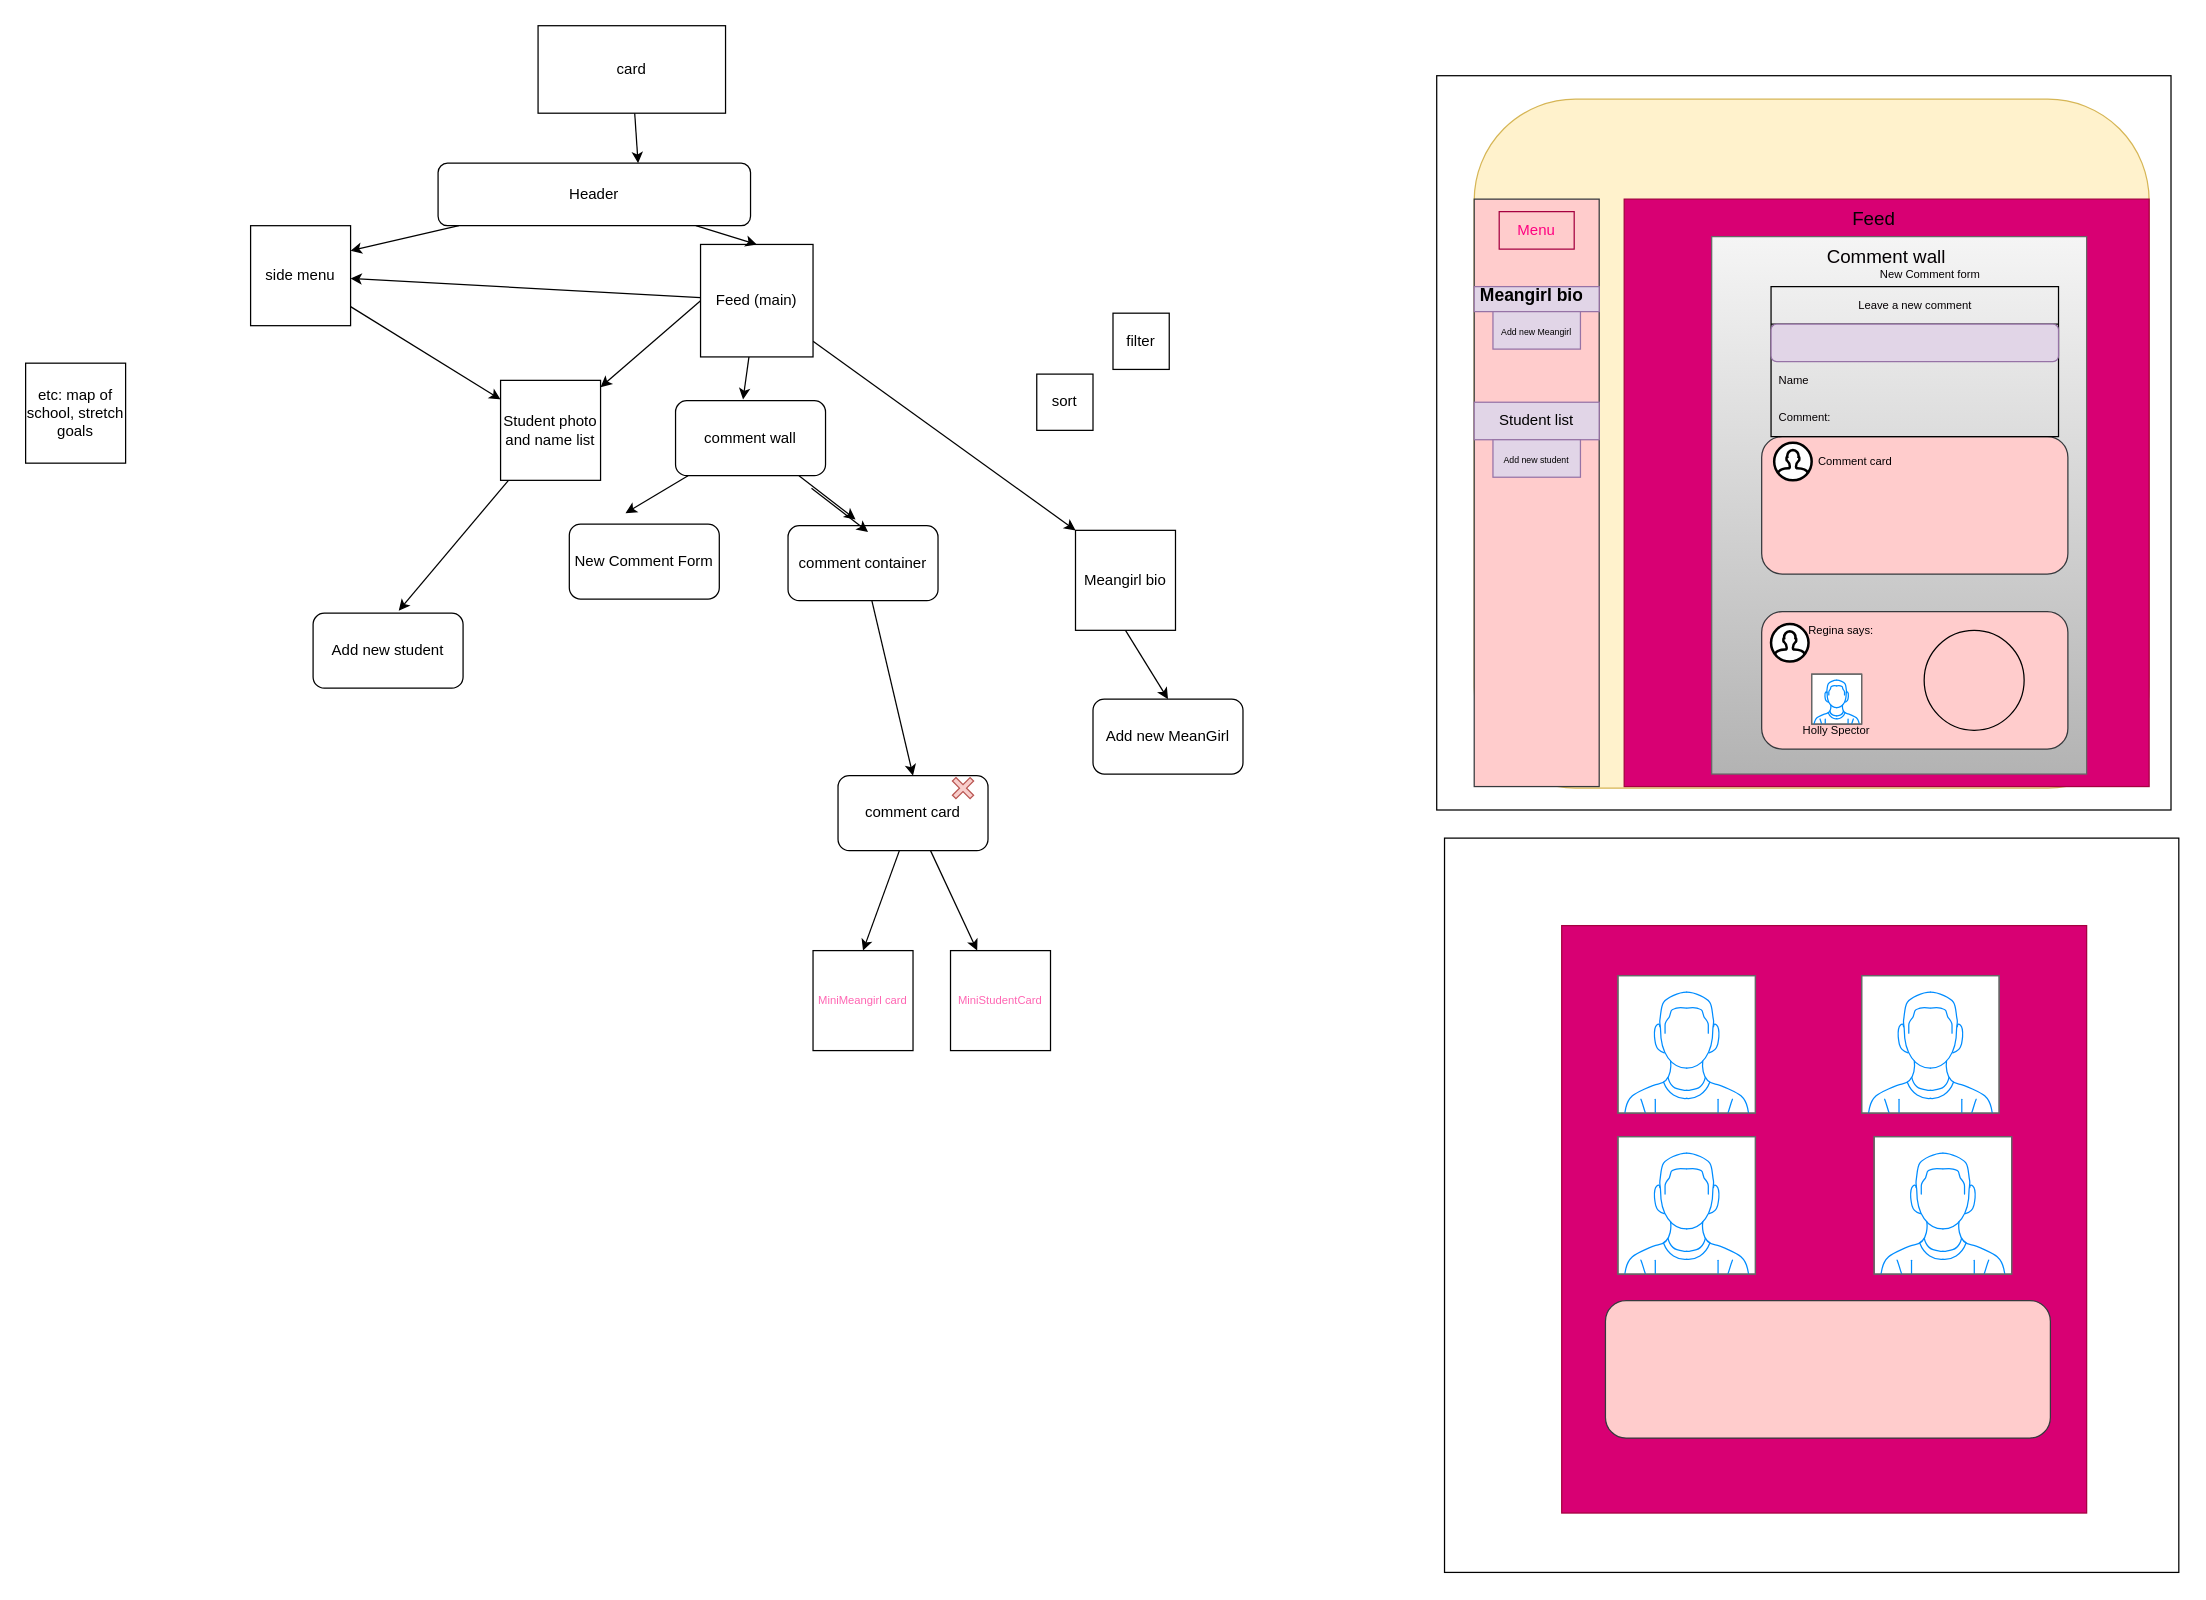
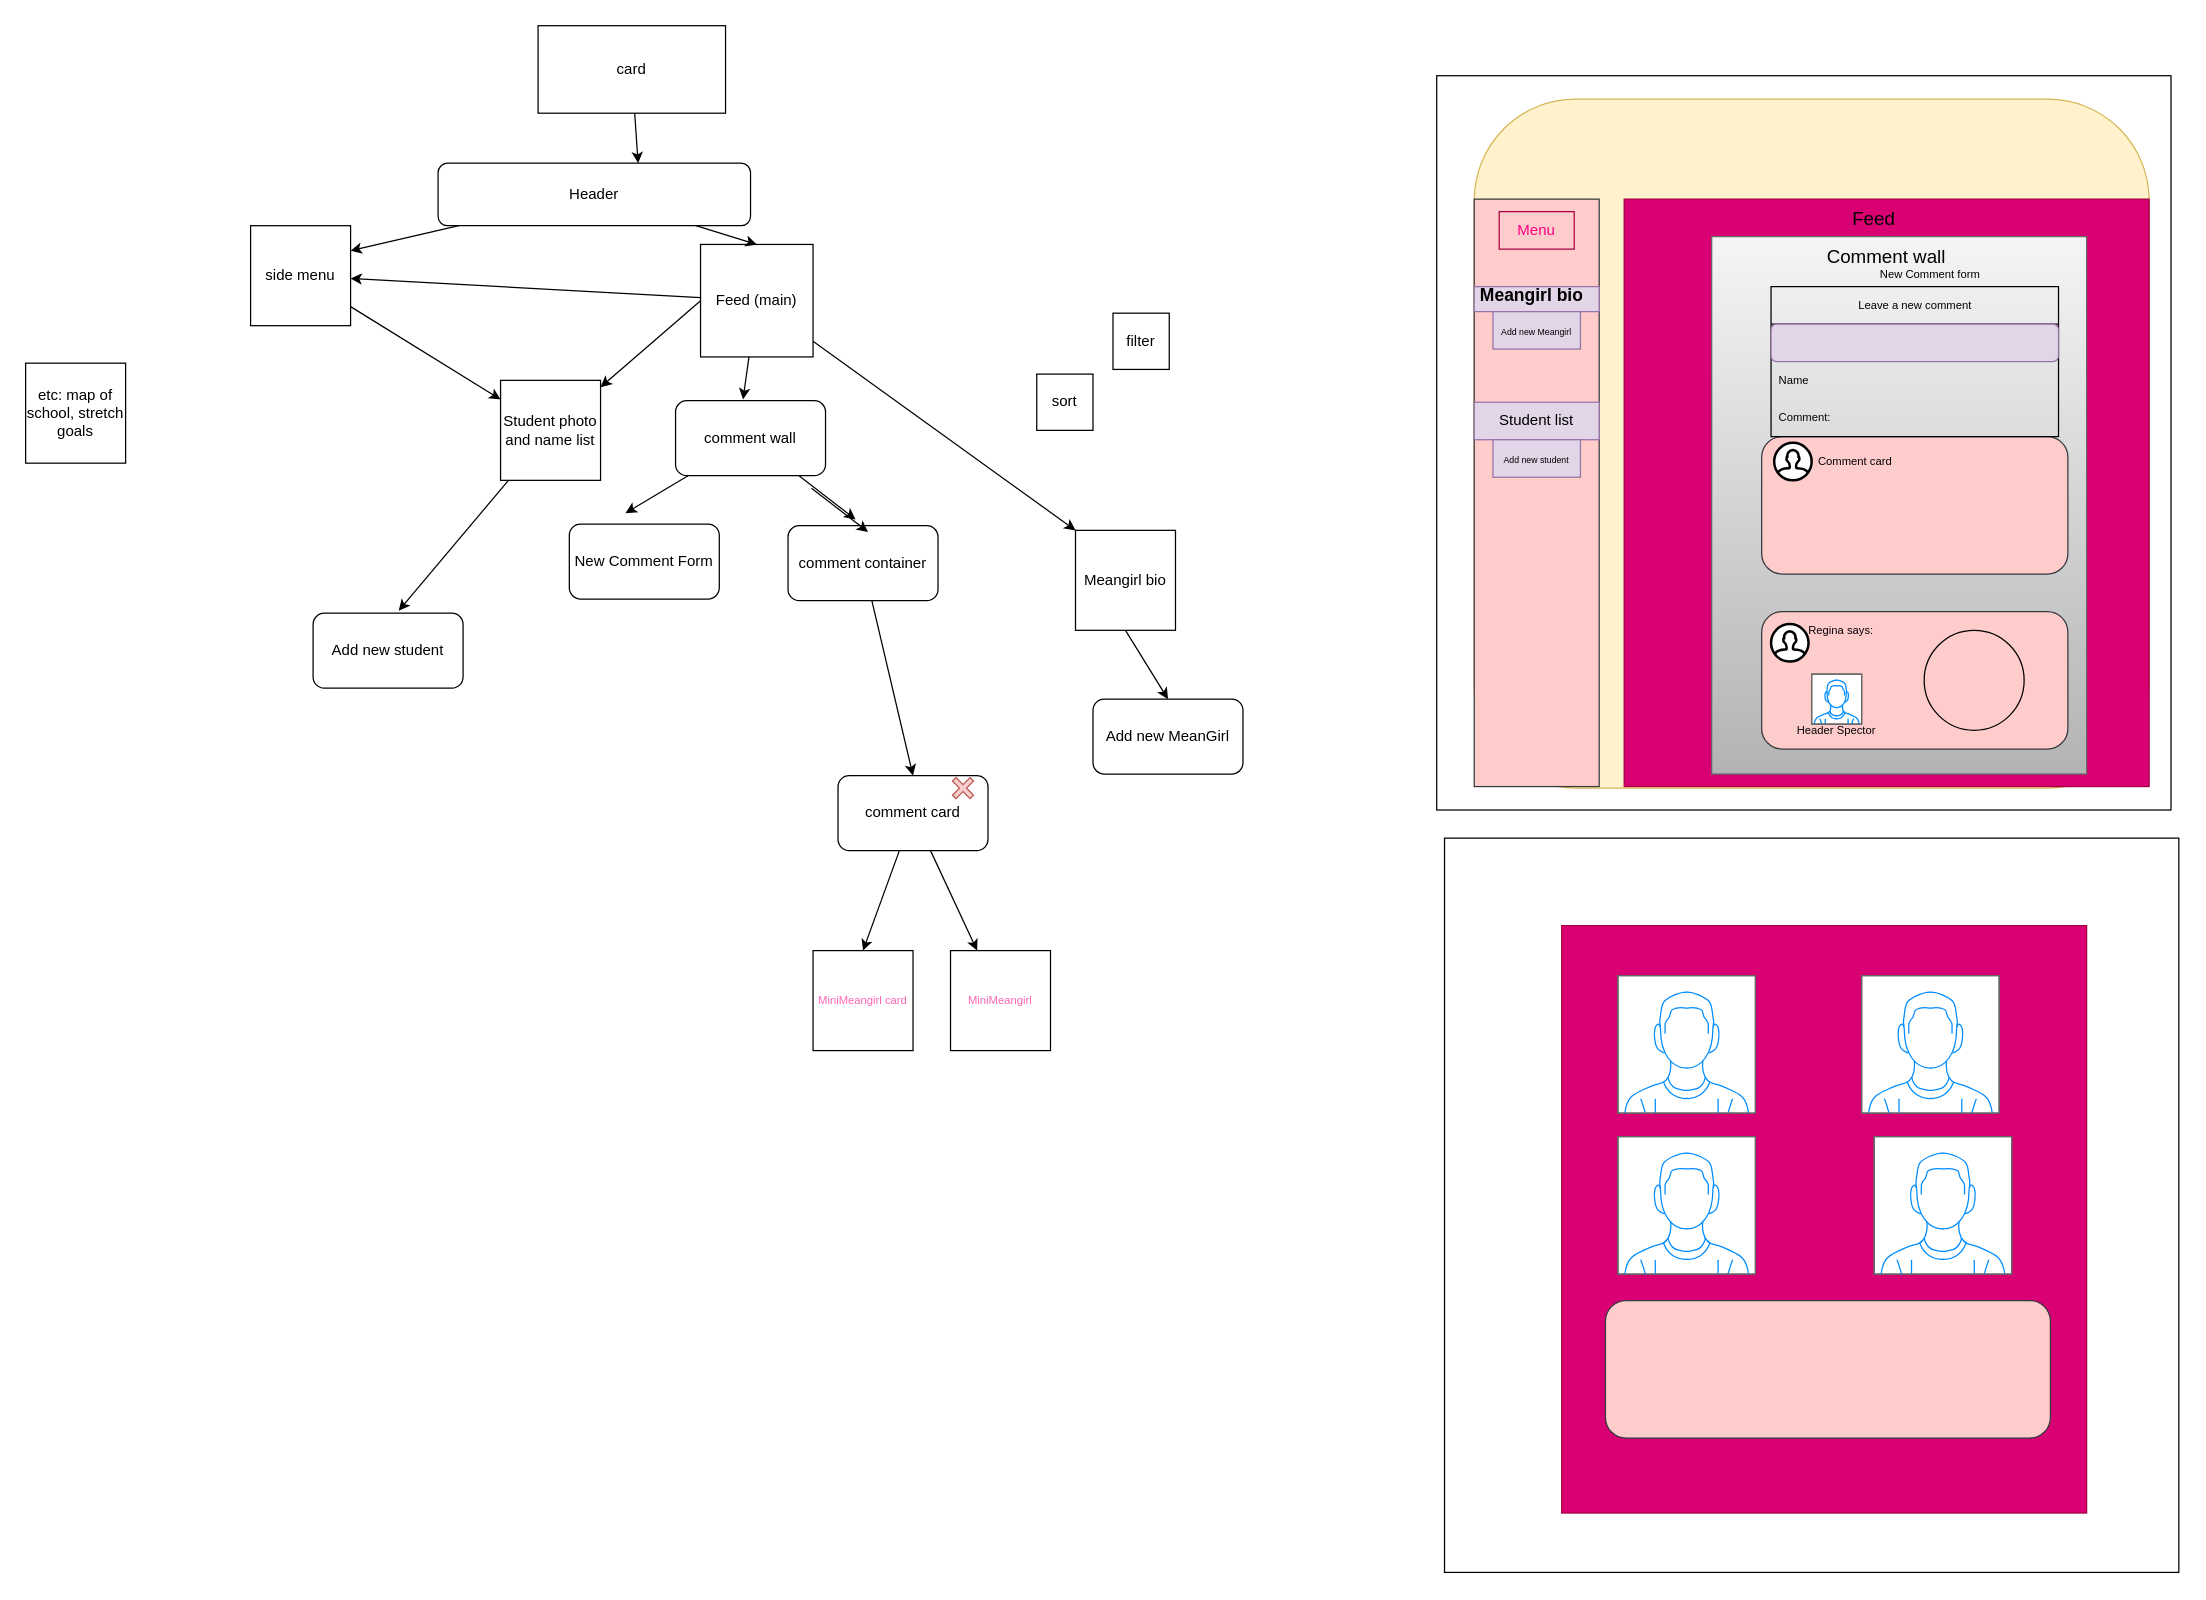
node "Holly Spector": label "Holly Spector" -> "Header Spector"
node "MiniStudentCard": label "MiniStudentCard" -> "MiniMeangirl"
